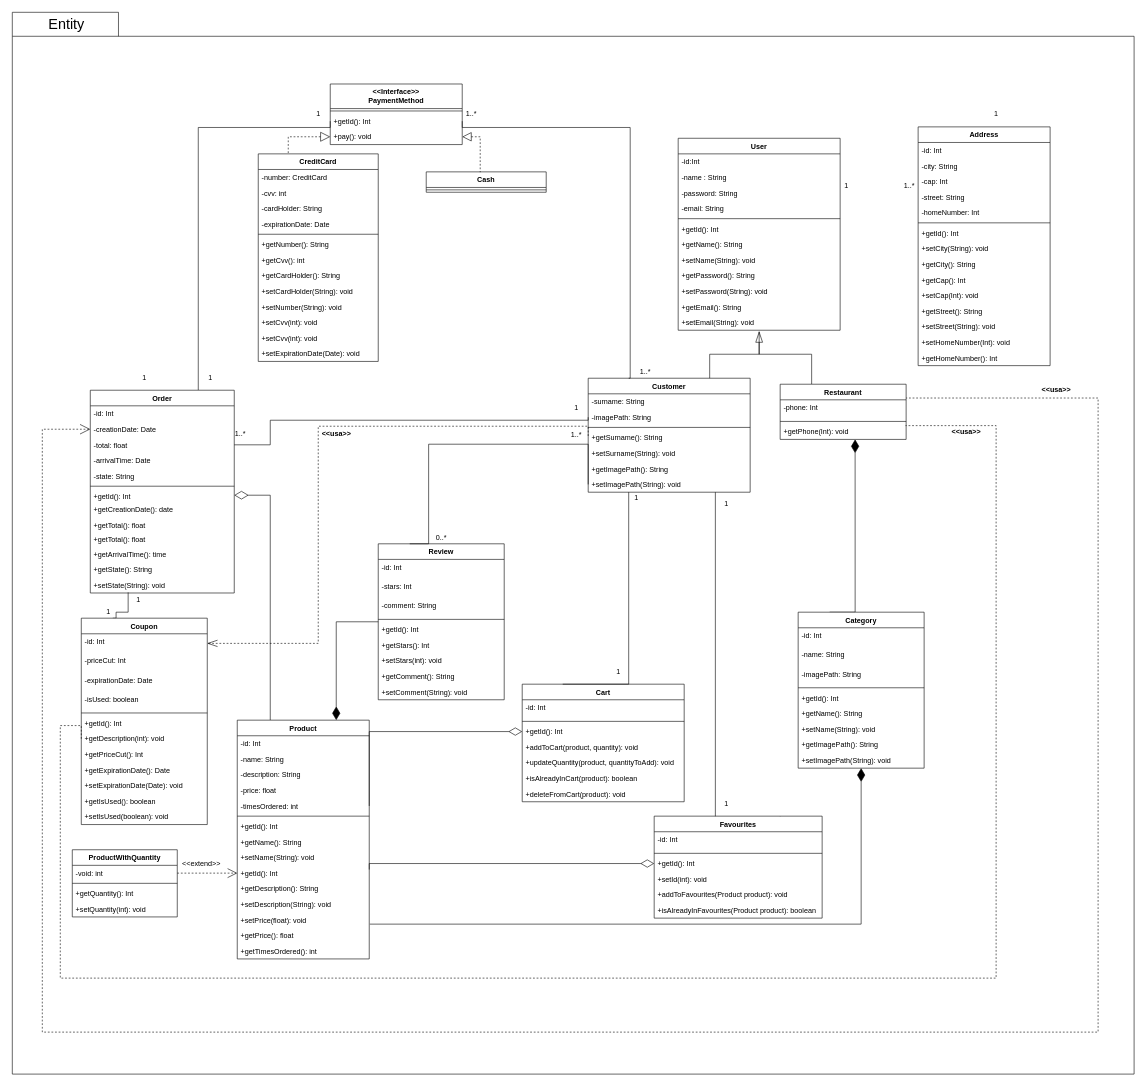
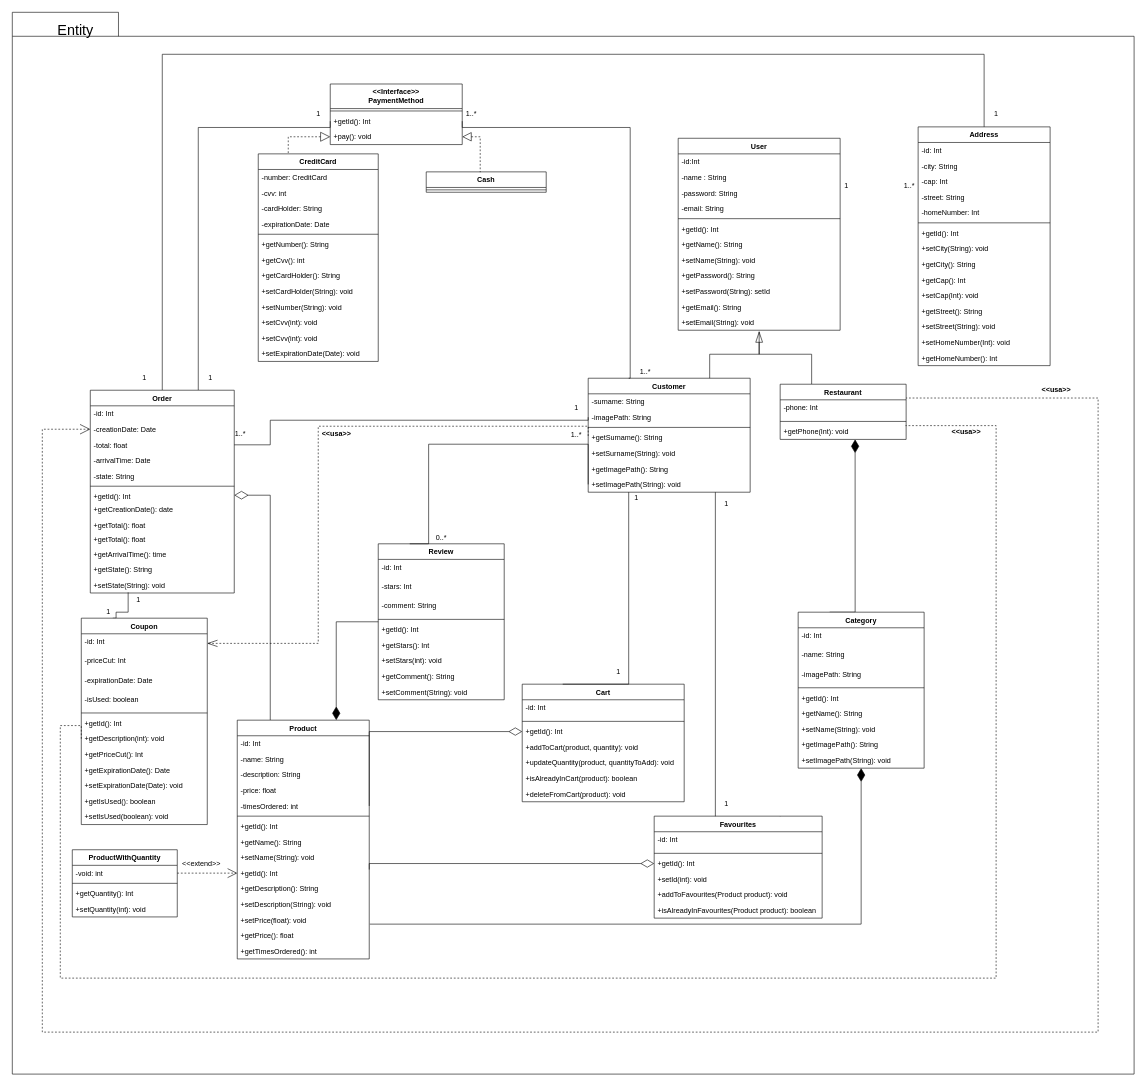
node "Entity": moved (66, 24) -> (75, 30)
edge "Address" -- "Order": added
node "+setPassword(String): void": label "+setPassword(String): void" -> "+setPassword(String): setId"
